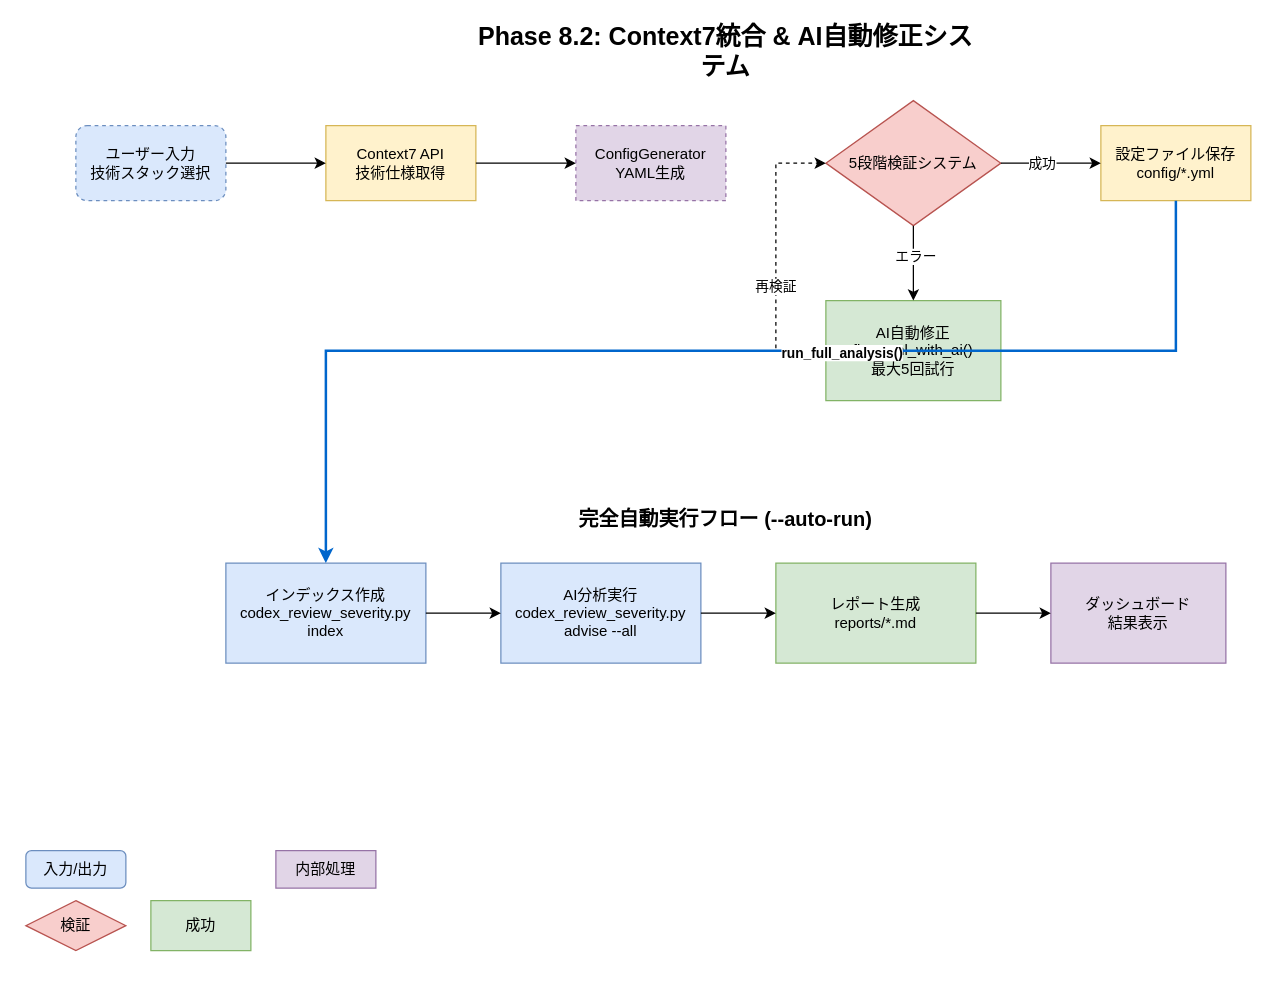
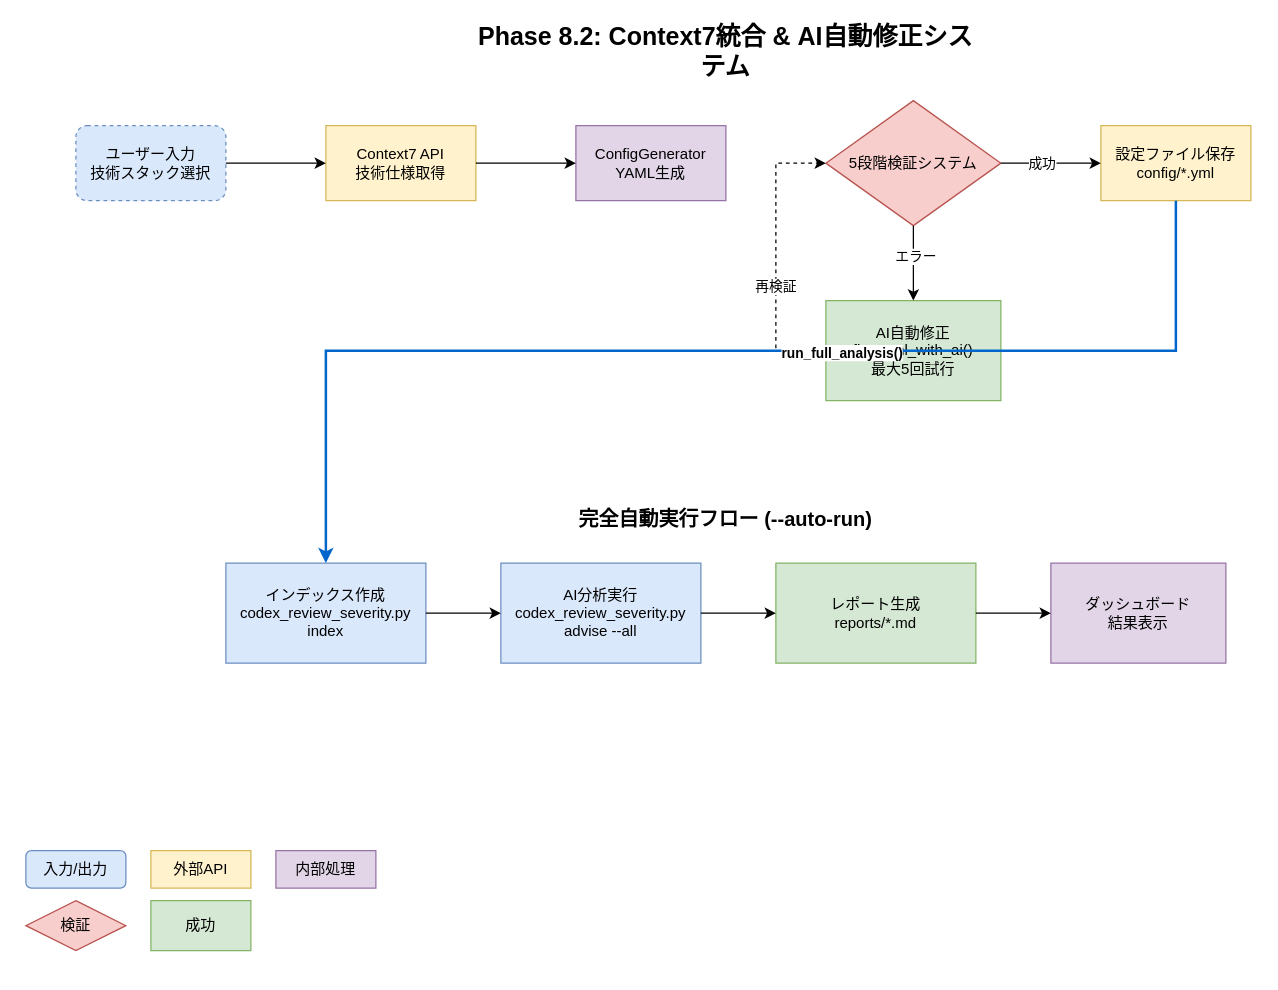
node "ConfigGenerator YAML生成": style dashed -> solid
node "外部API": added
